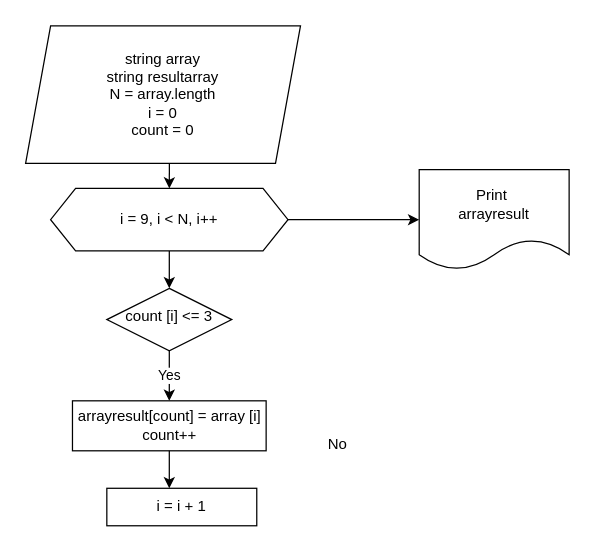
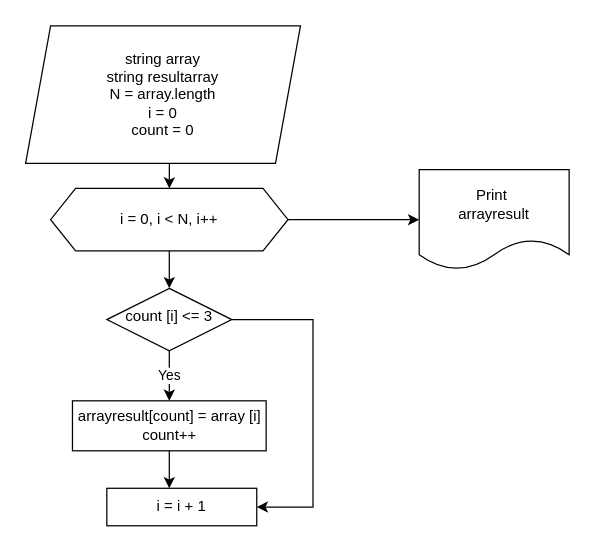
node "i = 9, i < N, i++": label "i = 9, i < N, i++" -> "i = 0, i < N, i++"
edge "count [i] <= 3" -> "i = i + 1": added
node "No": removed
